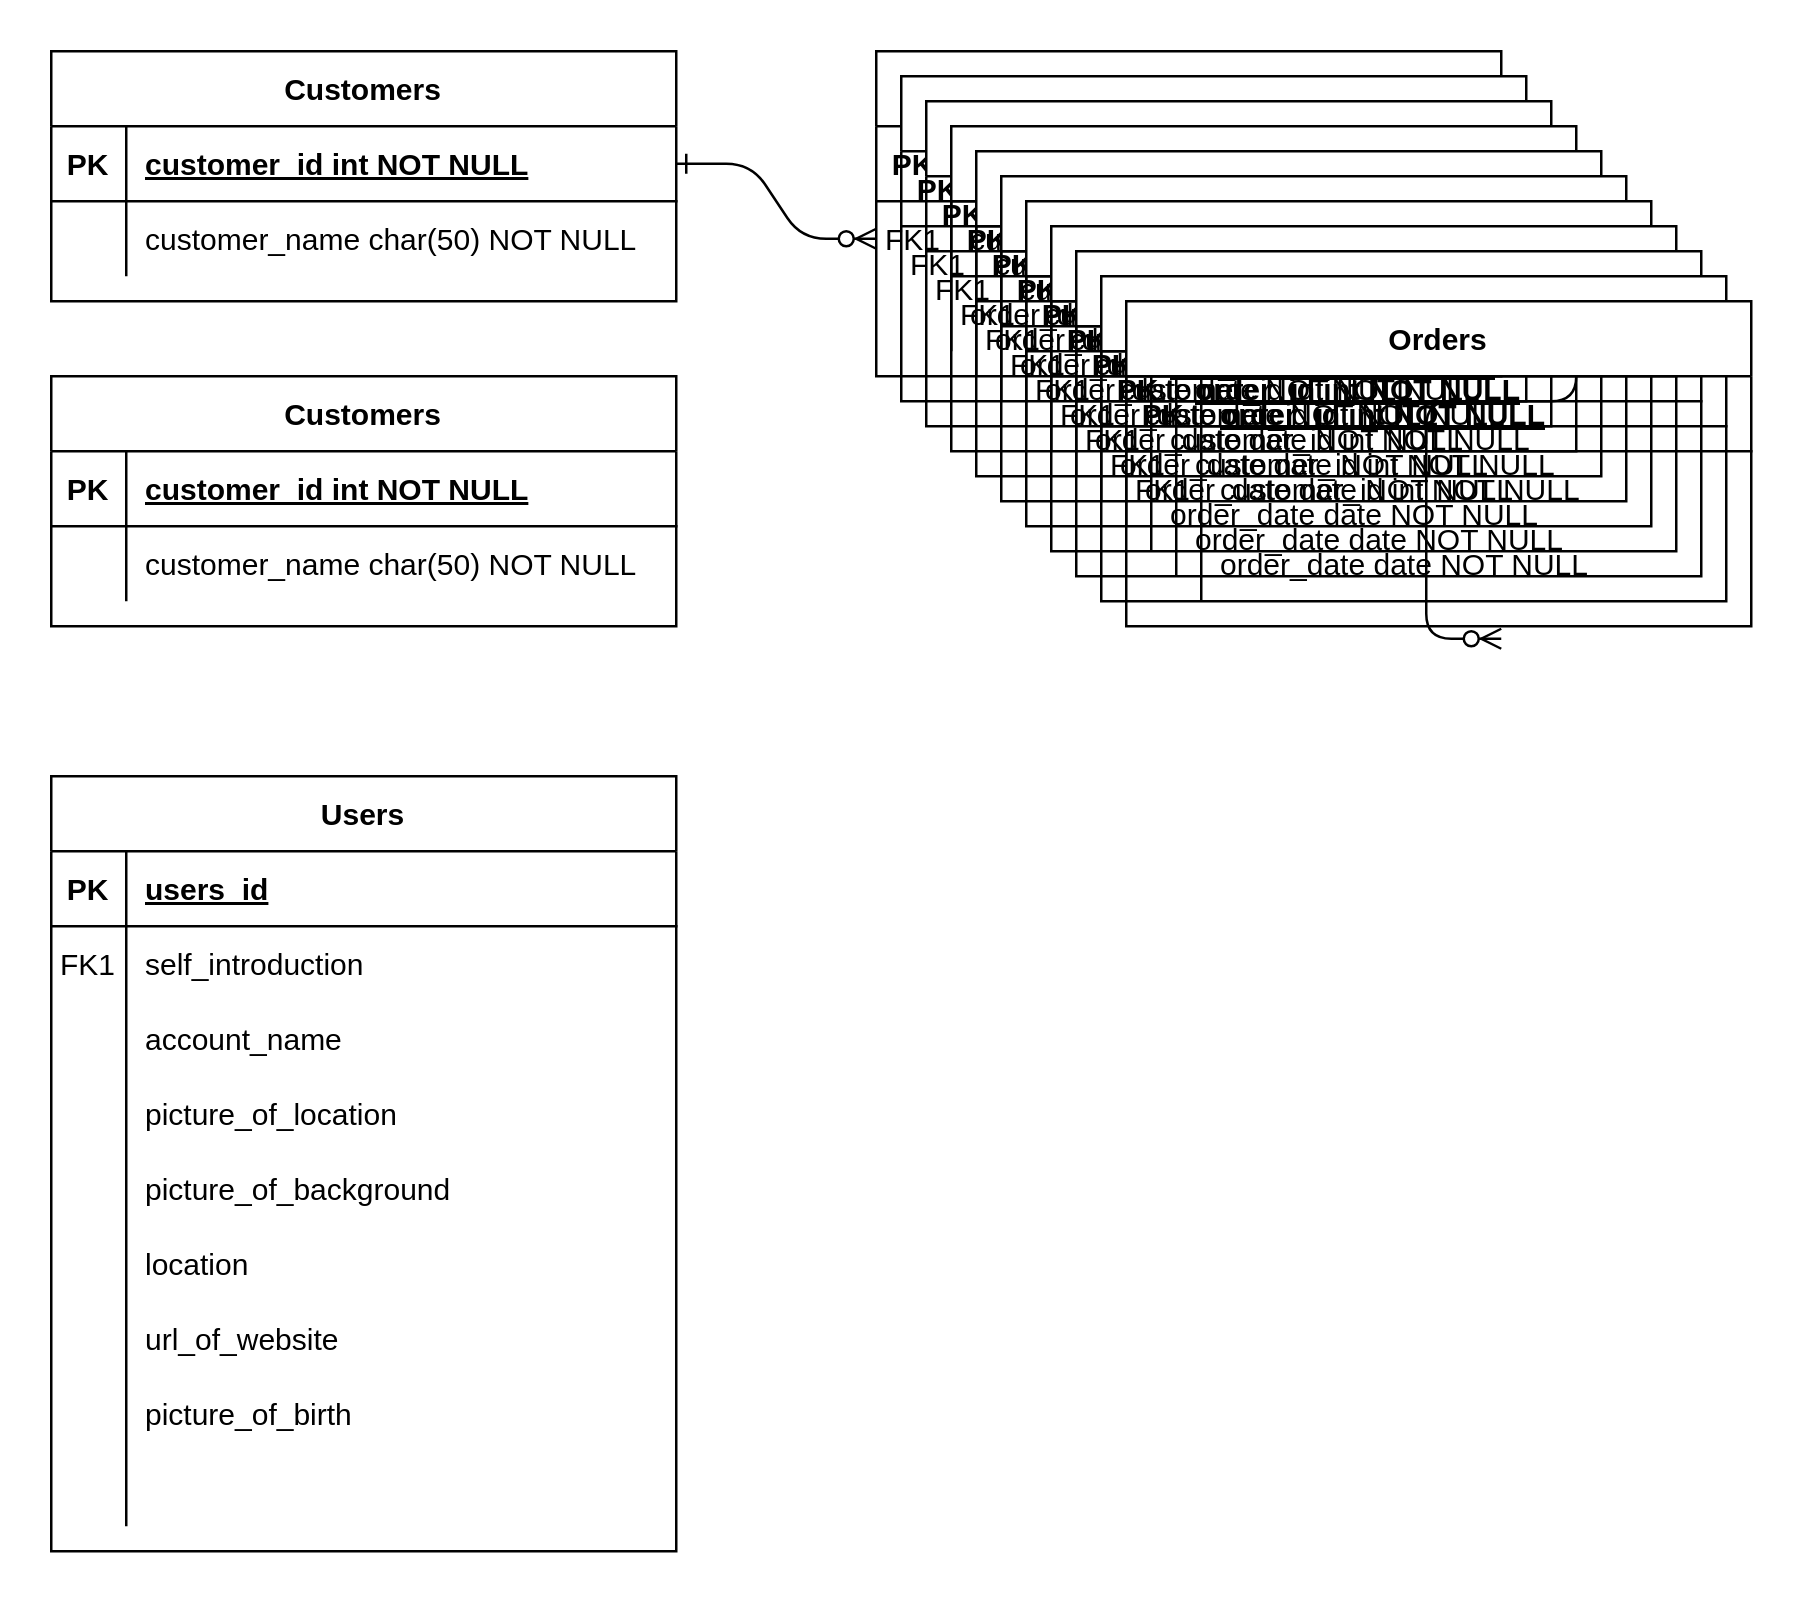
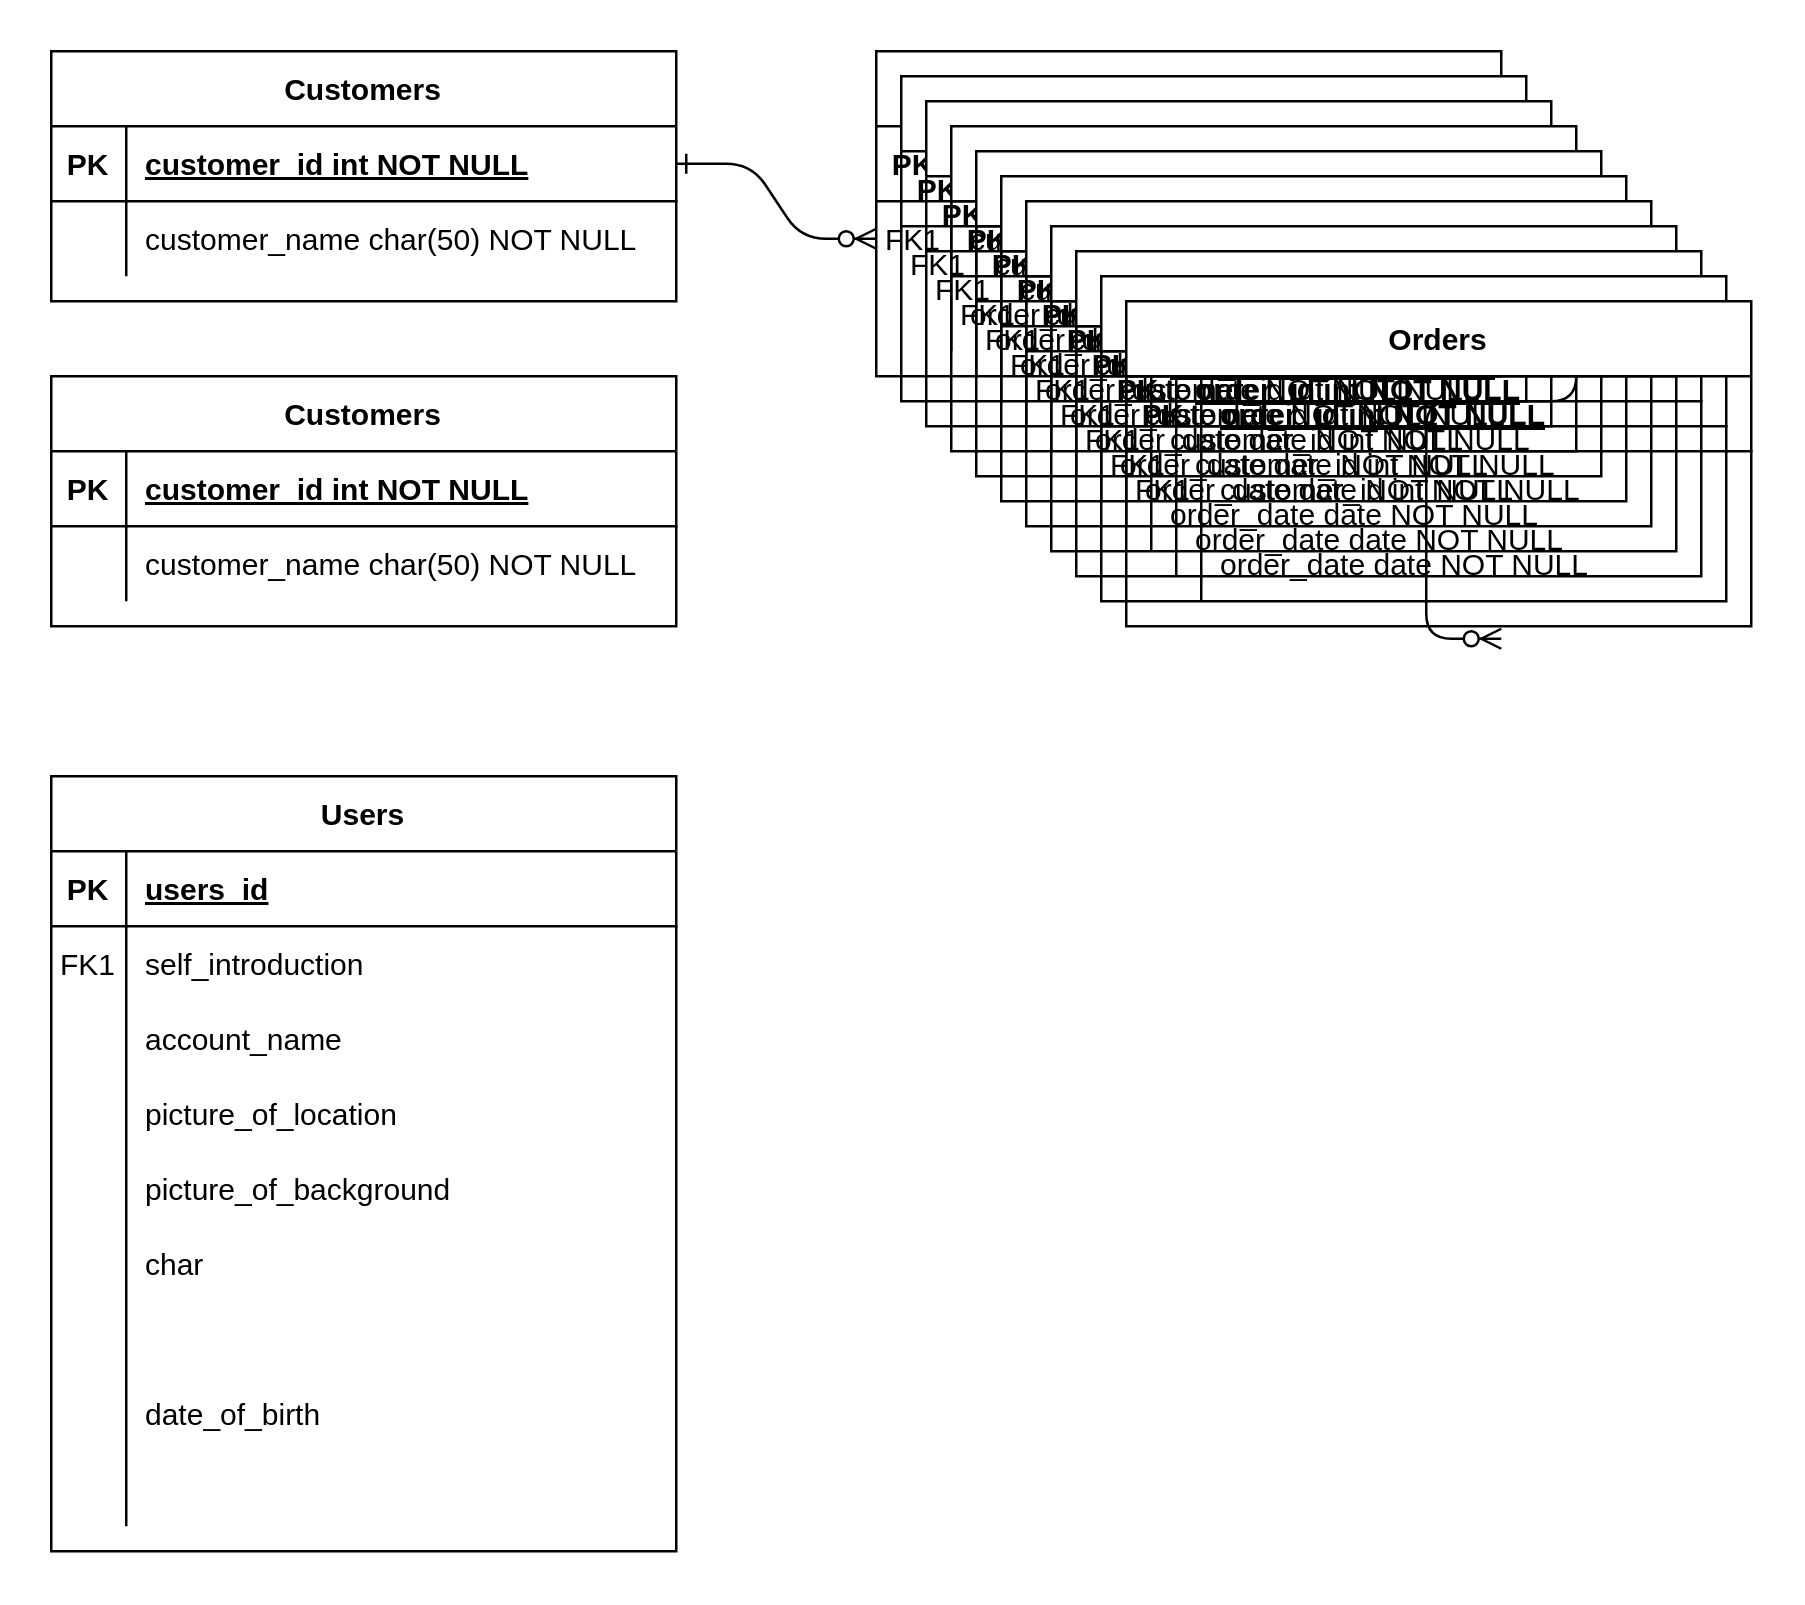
node "location": label "location" -> "char"
node "url_of_website": removed
node "picture_of_birth": label "picture_of_birth" -> "date_of_birth"
